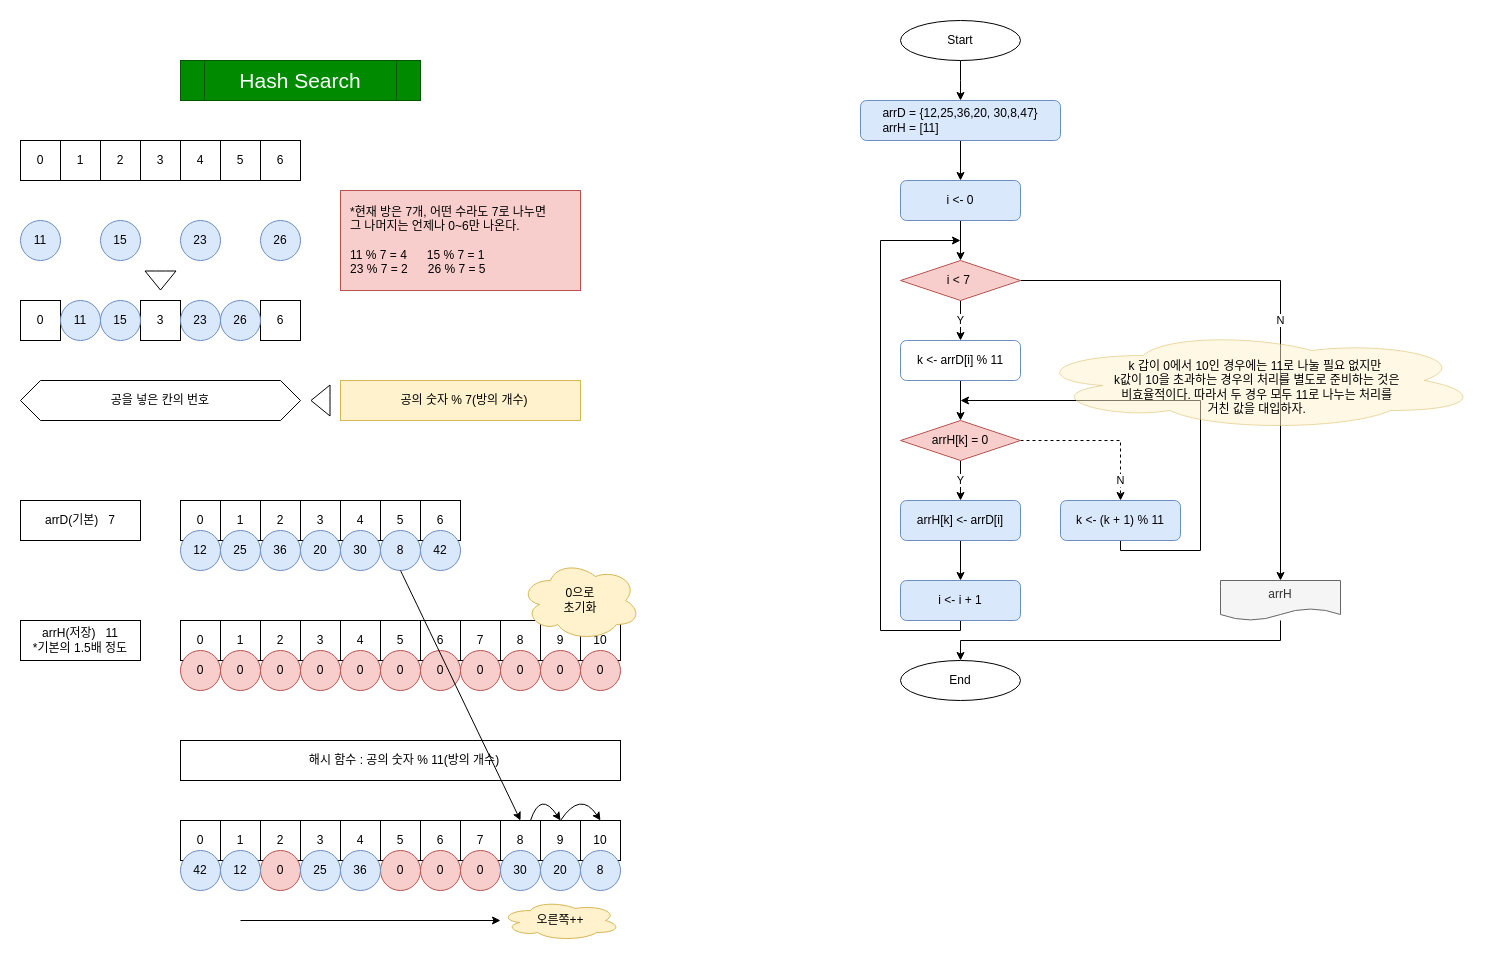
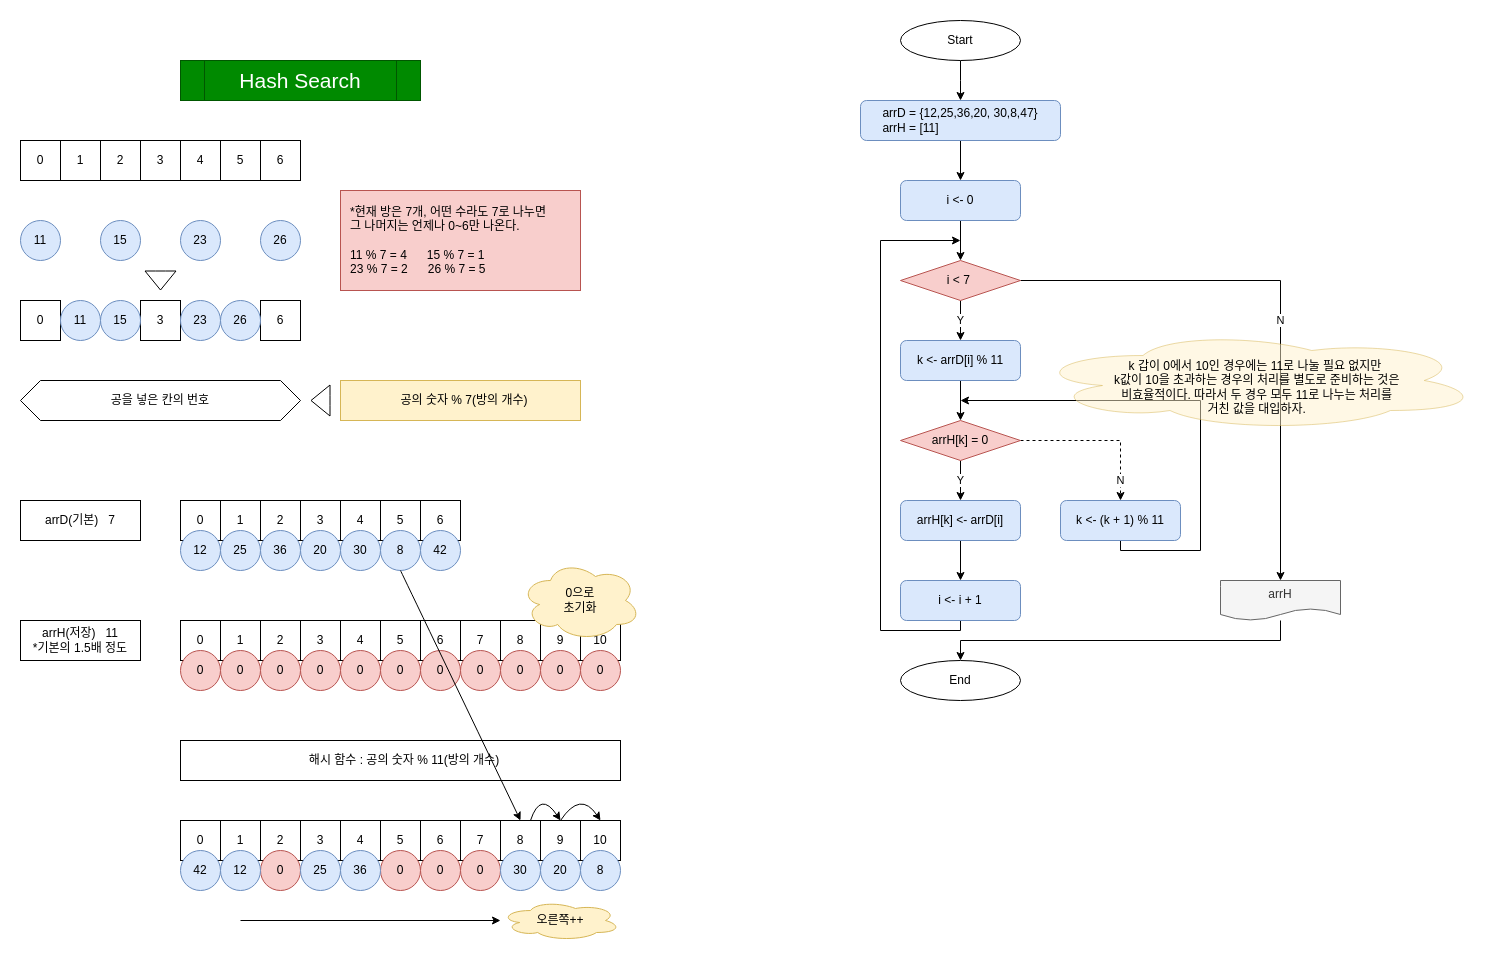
node "k <- arrD[i] % 11": fillcolor #ffffff -> #dae8fc
